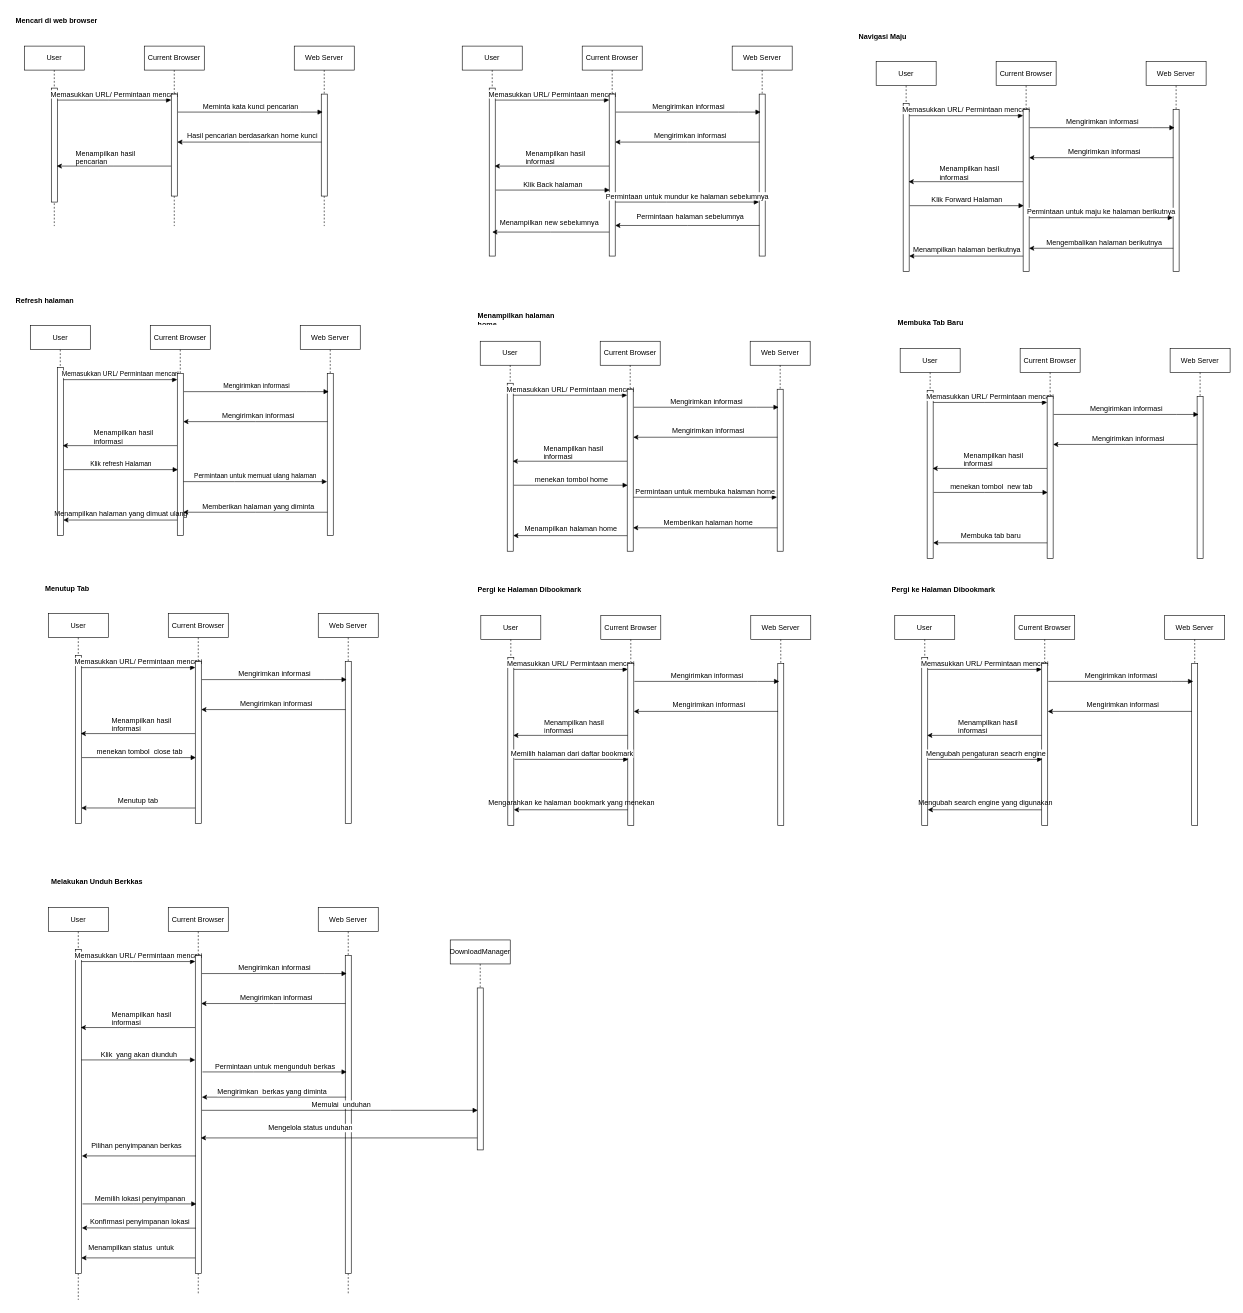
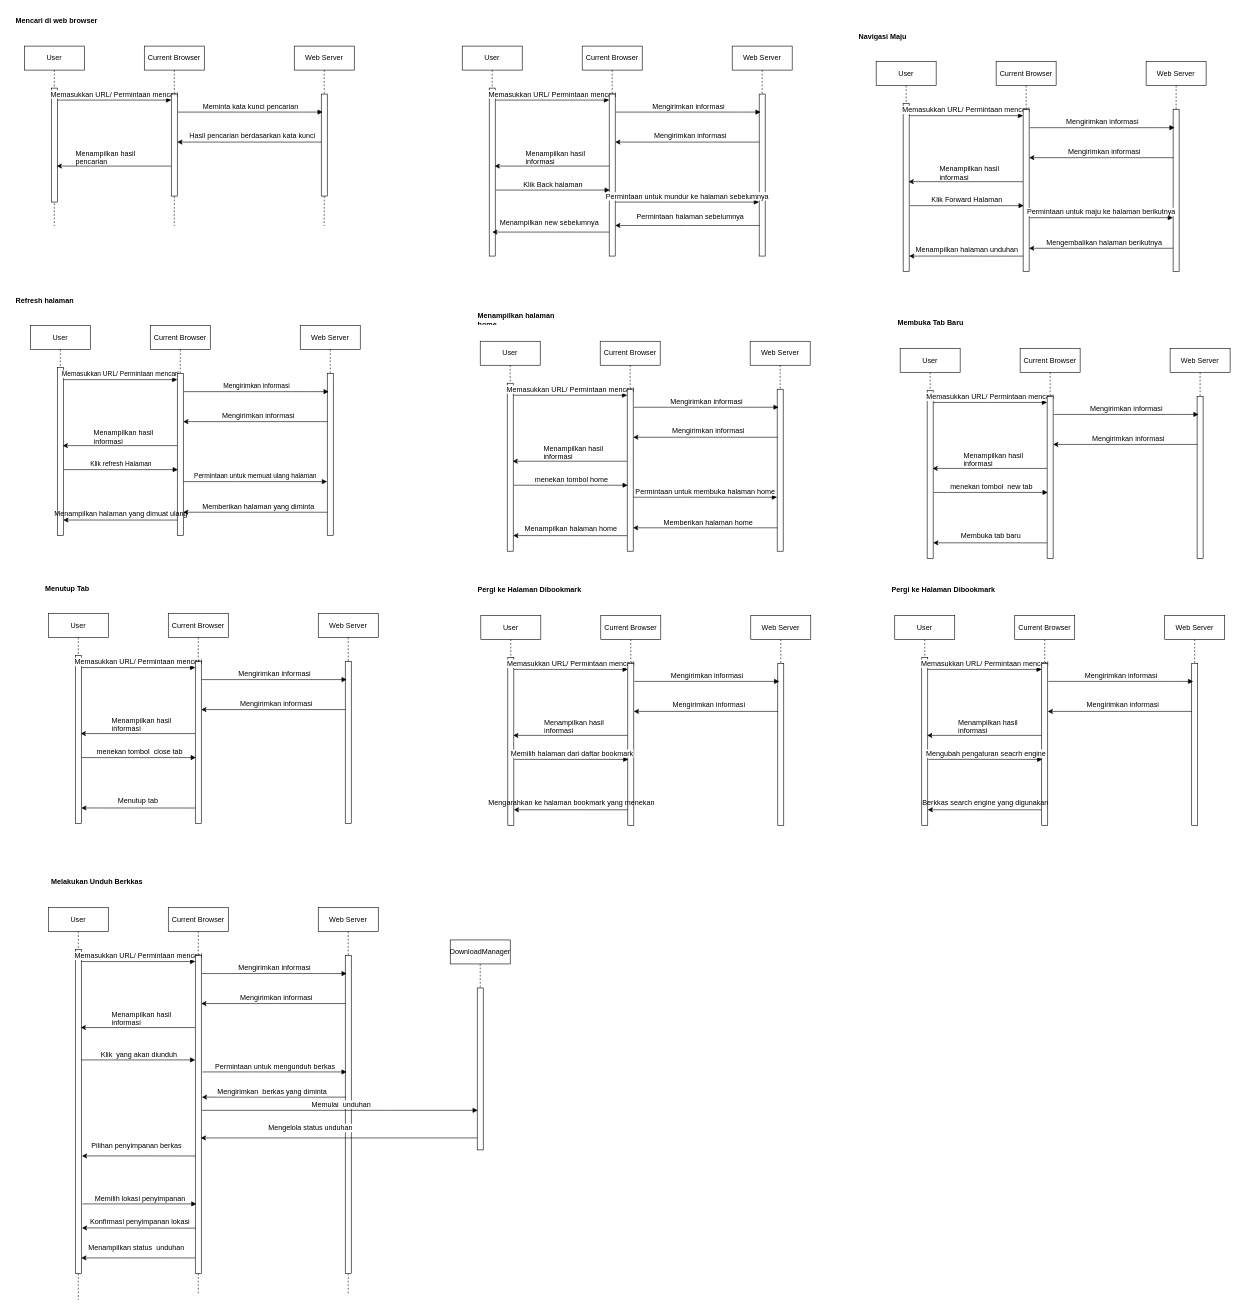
node "Hasil pencarian berdasarkan home kunci": label "Hasil pencarian berdasarkan home kunci" -> "Hasil pencarian berdasarkan kata kunci"
node "Menampilkan halaman berikutnya": label "Menampilkan halaman berikutnya" -> "Menampilkan halaman unduhan"
node "Mengubah search engine yang digunakan": label "Mengubah search engine yang digunakan" -> "Berkkas search engine yang digunakan"
node "Menampilkan status untuk": label "Menampilkan status untuk" -> "Menampilkan status unduhan"
